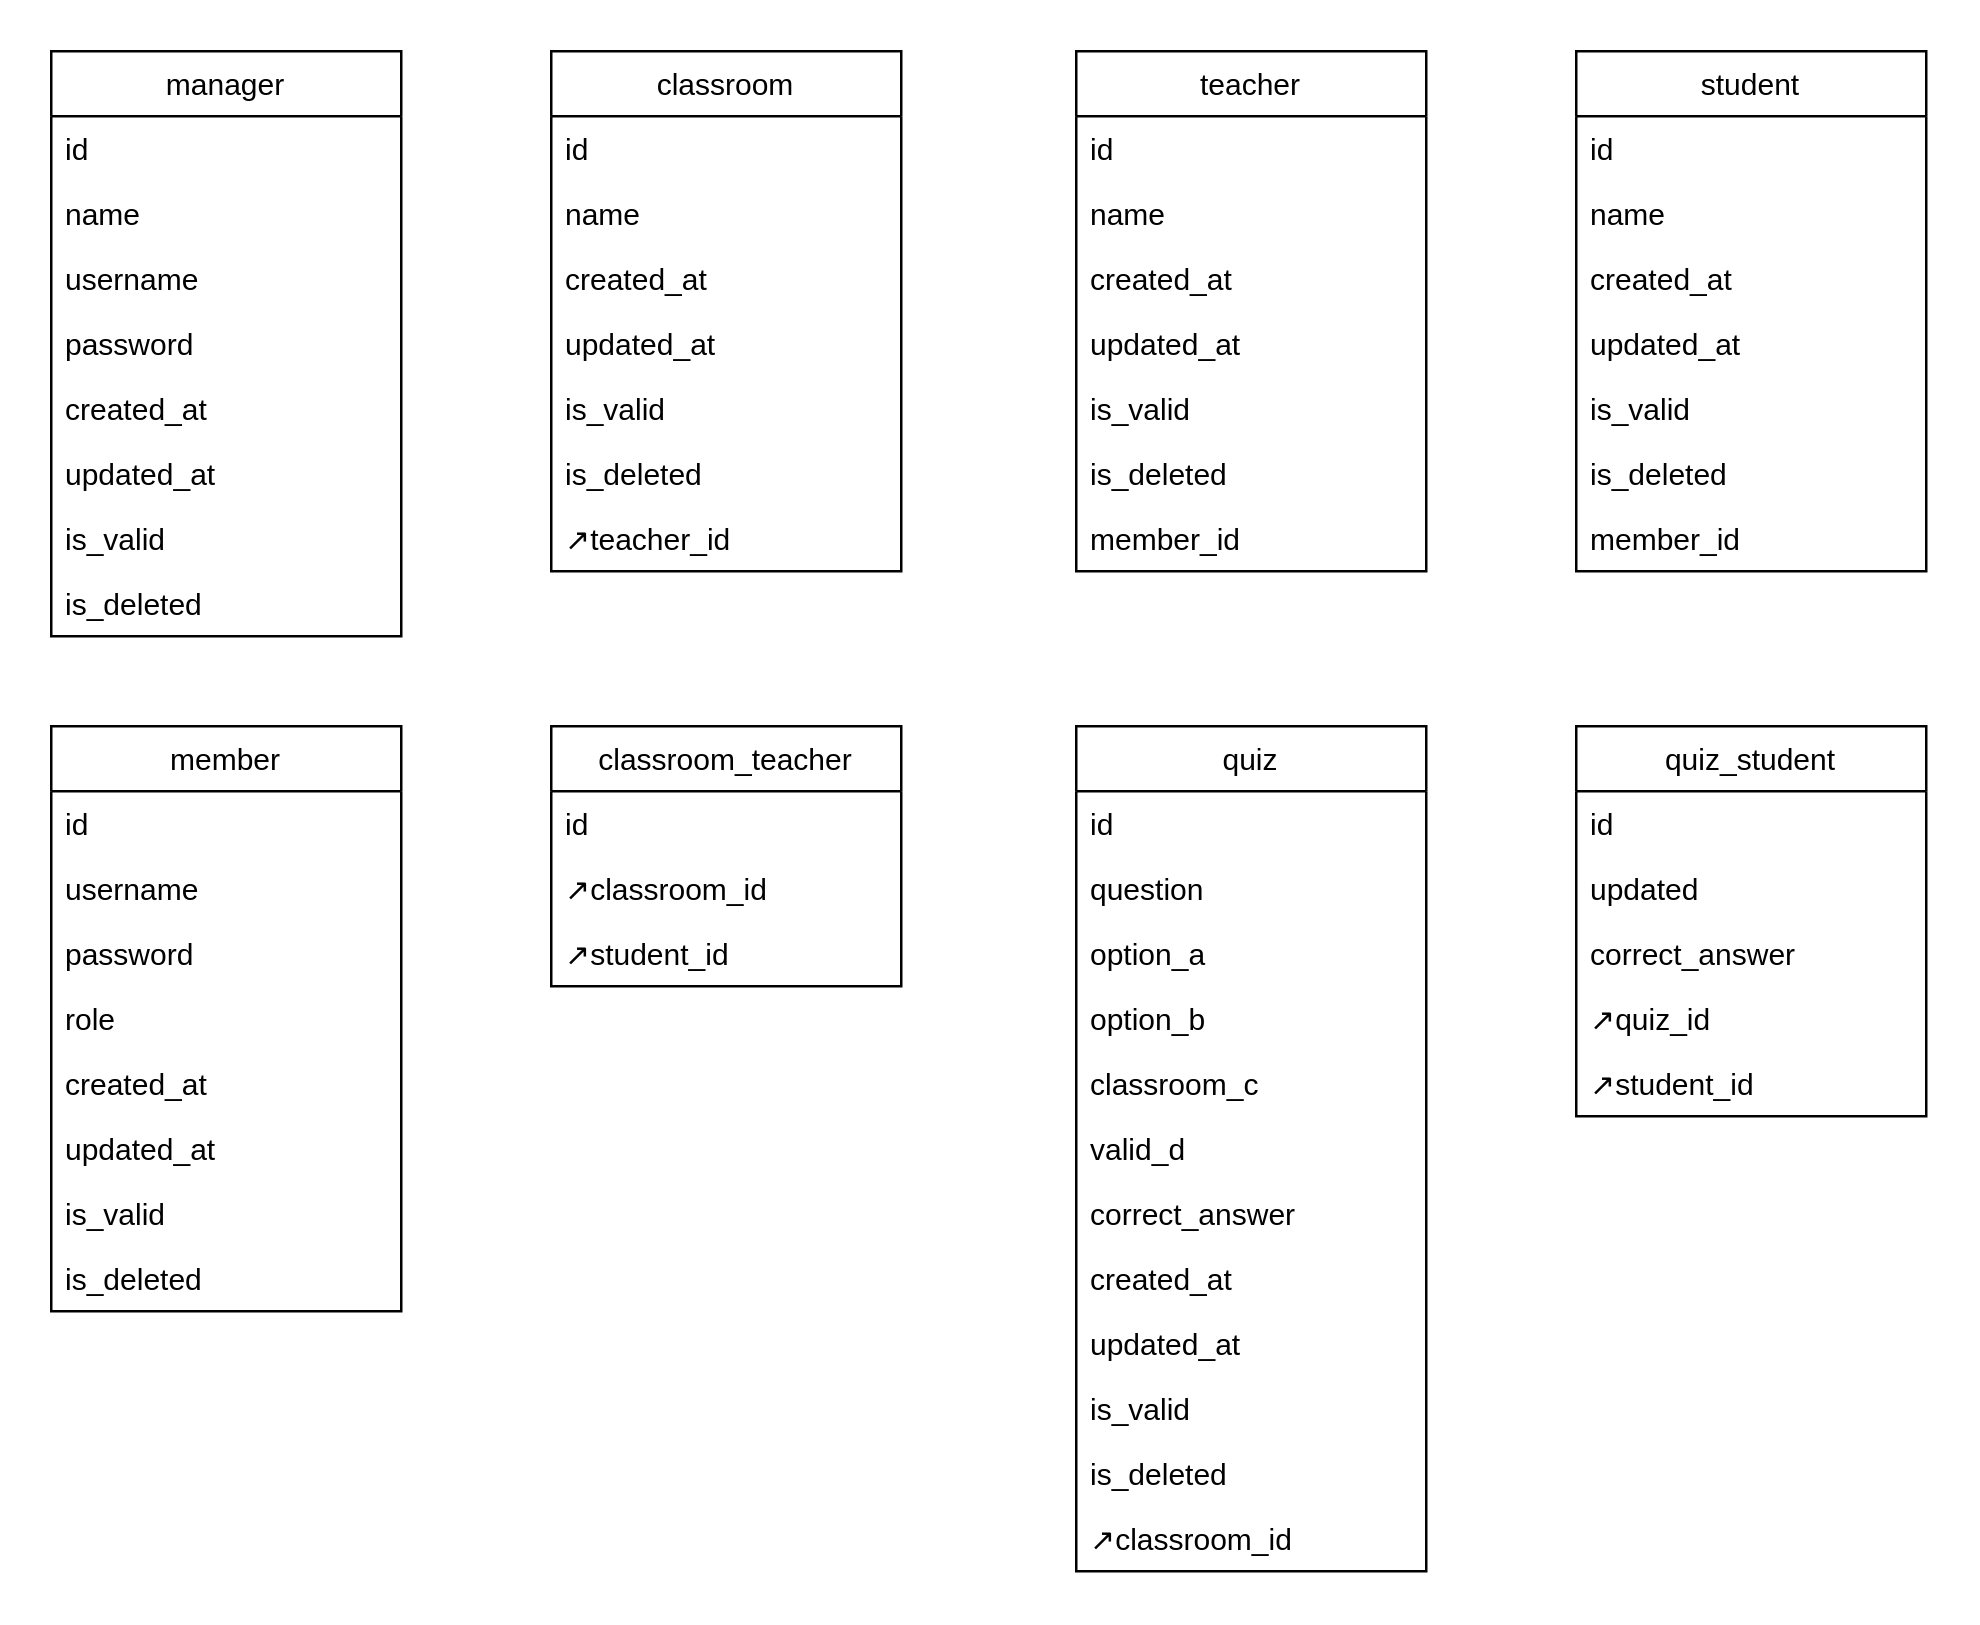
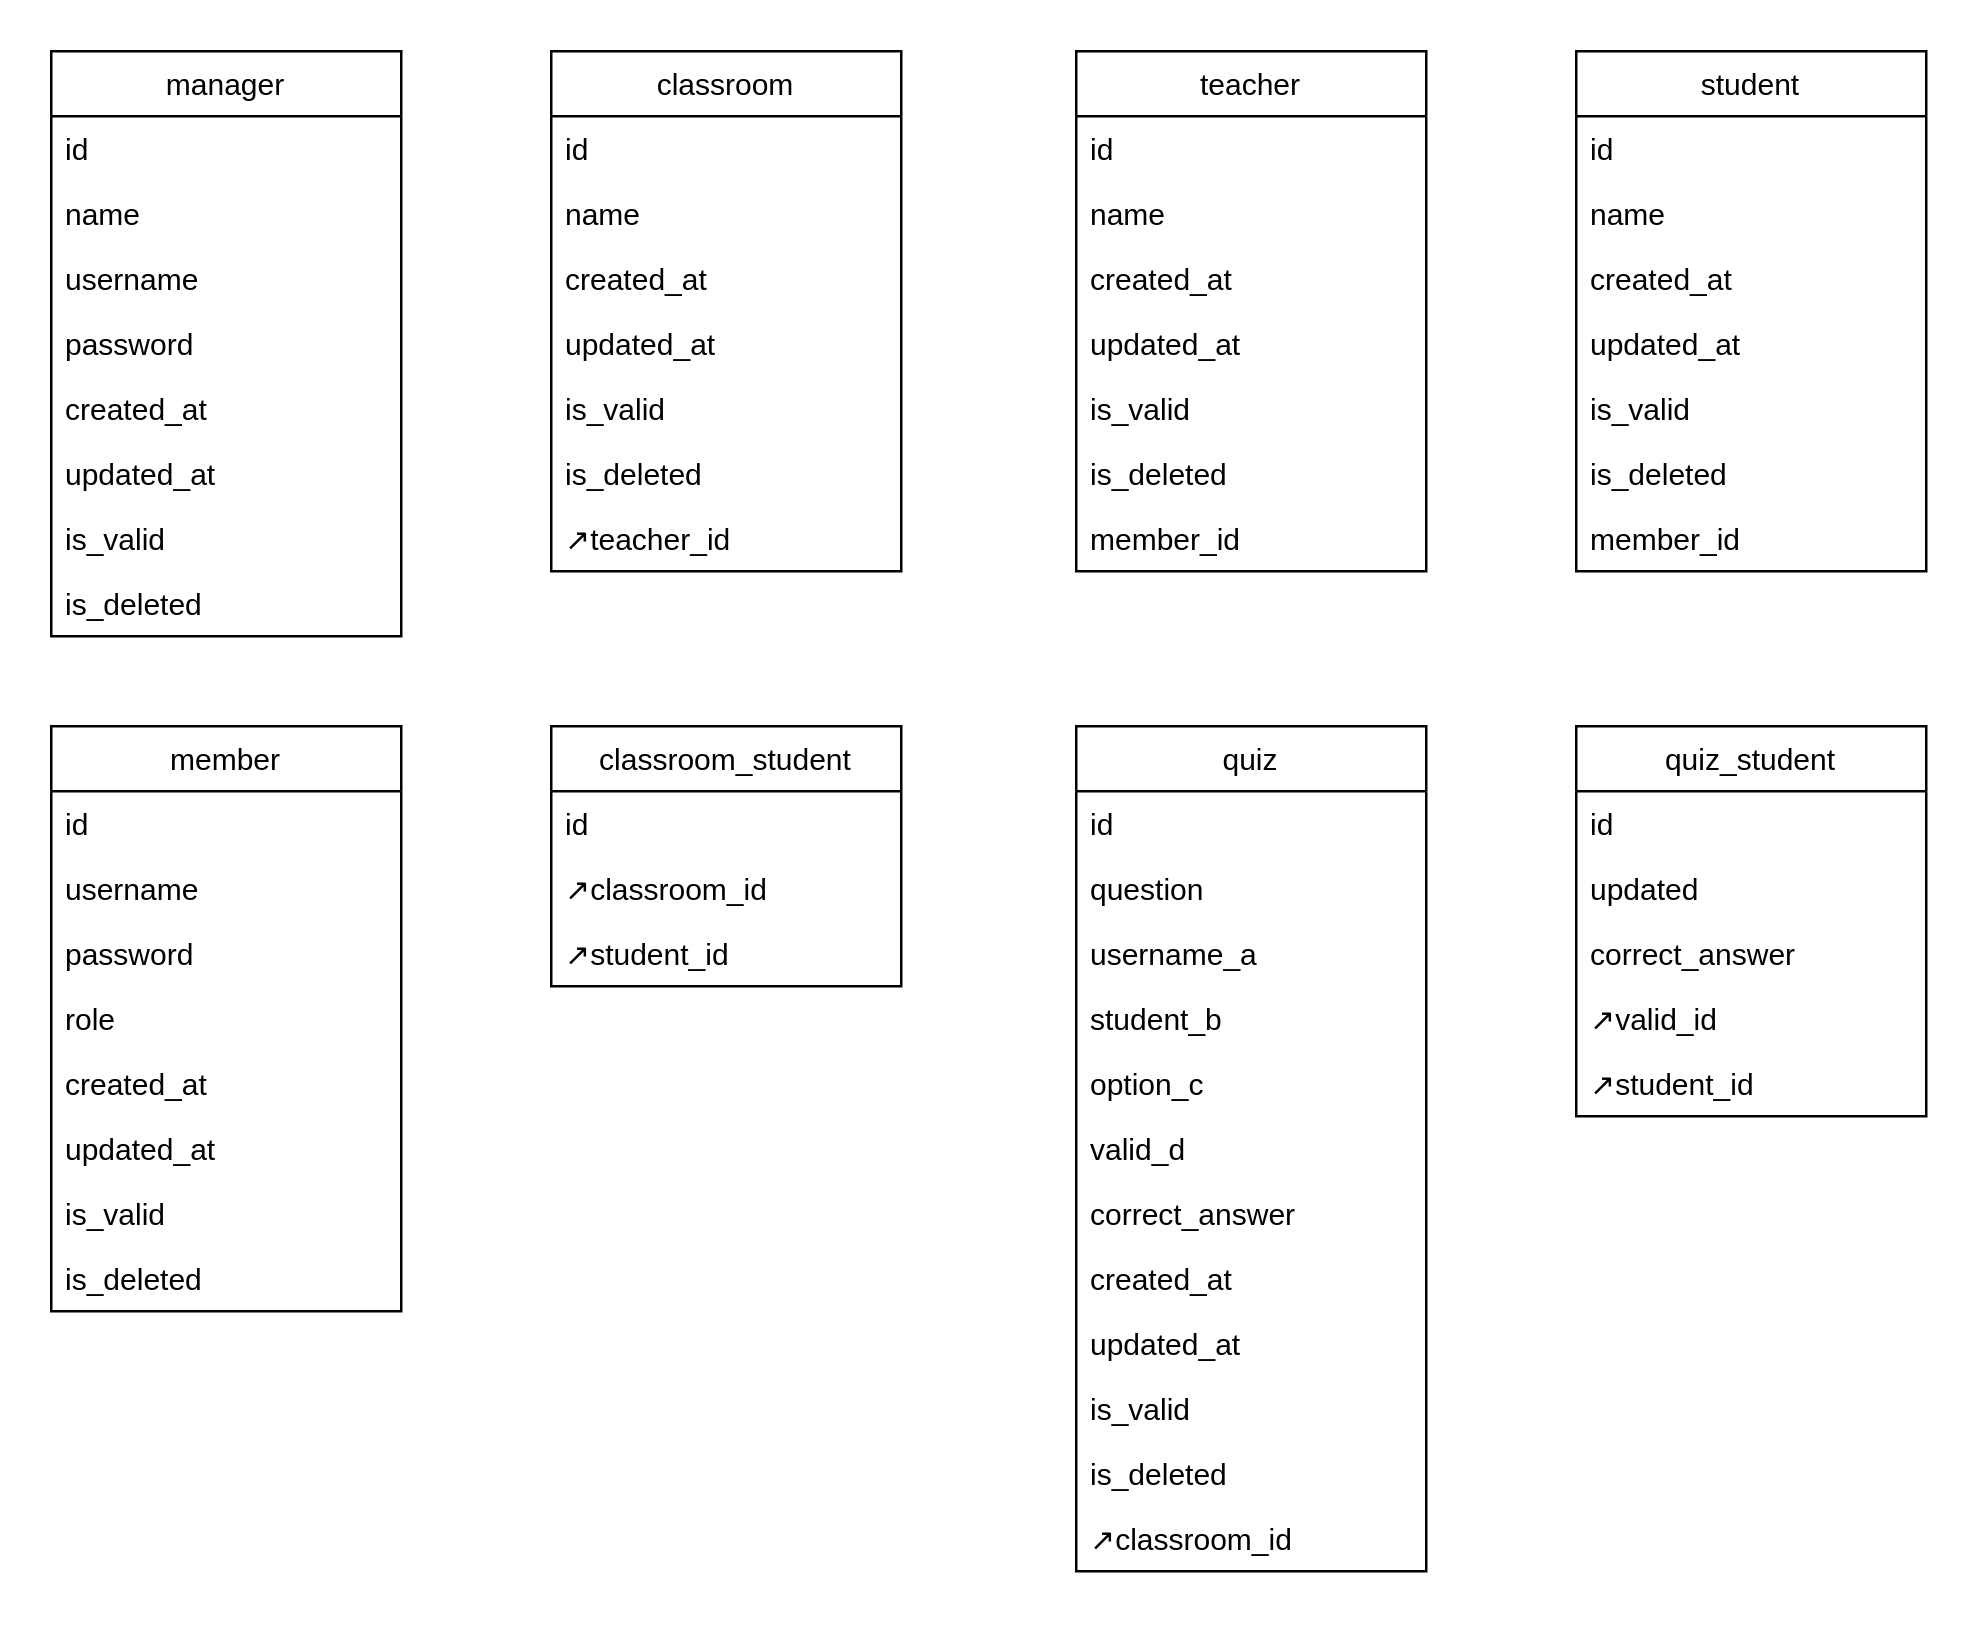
node "classroom_teacher": label "classroom_teacher" -> "classroom_student"
node "option_a": label "option_a" -> "username_a"
node "option_b": label "option_b" -> "student_b"
node "↗quiz_id": label "↗quiz_id" -> "↗valid_id"
node "classroom_c": label "classroom_c" -> "option_c"
